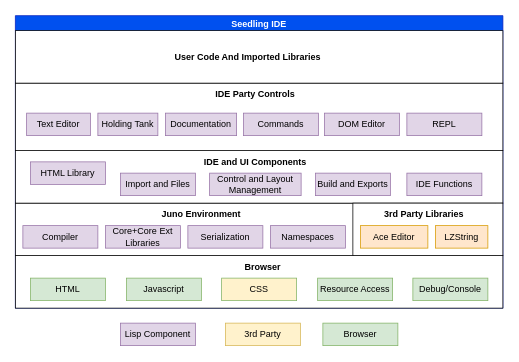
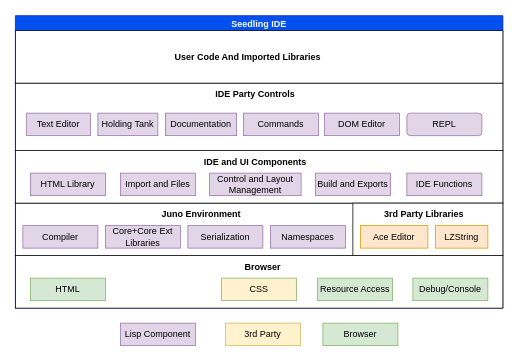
node "REPL": shape rectangle -> rounded rectangle
node "HTML Library": moved (68, 173) -> (68, 184)
node "Javascript": removed
